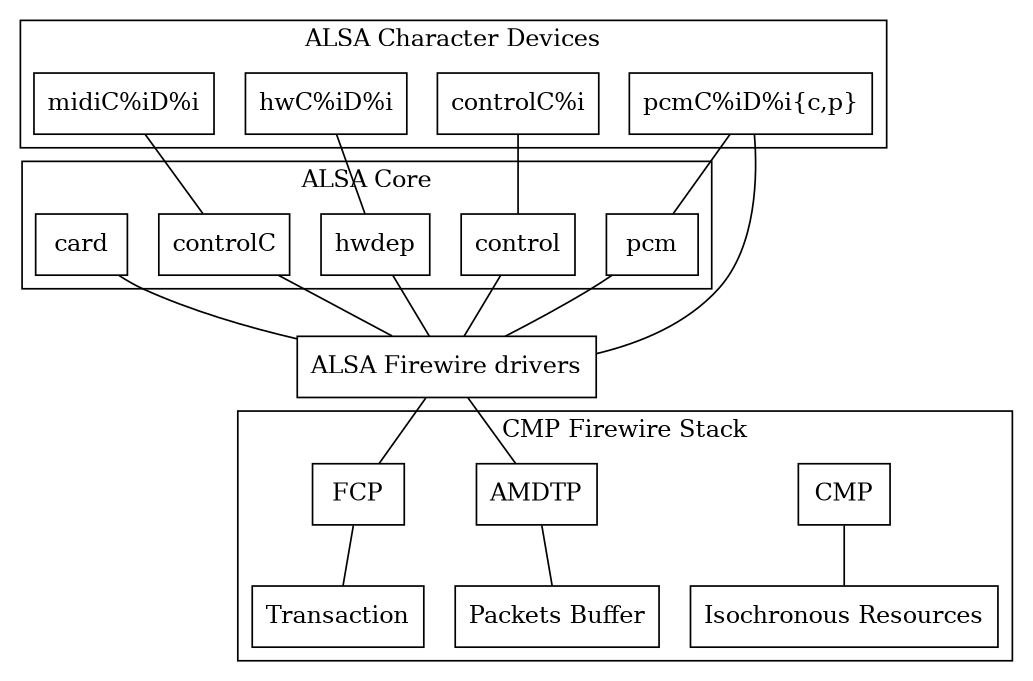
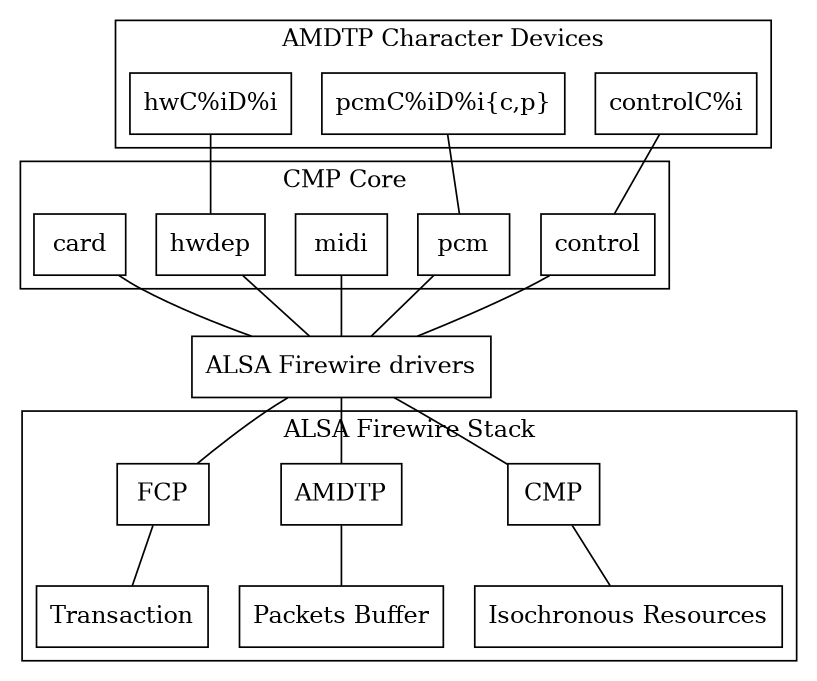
cluster "ALSA Character Devices": label "ALSA Character Devices" -> "AMDTP Character Devices"
node "midiC%iD%i": removed
cluster "ALSA Core": label "ALSA Core" -> "CMP Core"
node "controlC": label "controlC" -> "midi"
edge "pcmC%iD%i{c,p}" -- "ALSA Firewire drivers": now "CMP" -- "ALSA Firewire drivers"
cluster "CMP Firewire Stack": label "CMP Firewire Stack" -> "ALSA Firewire Stack"
